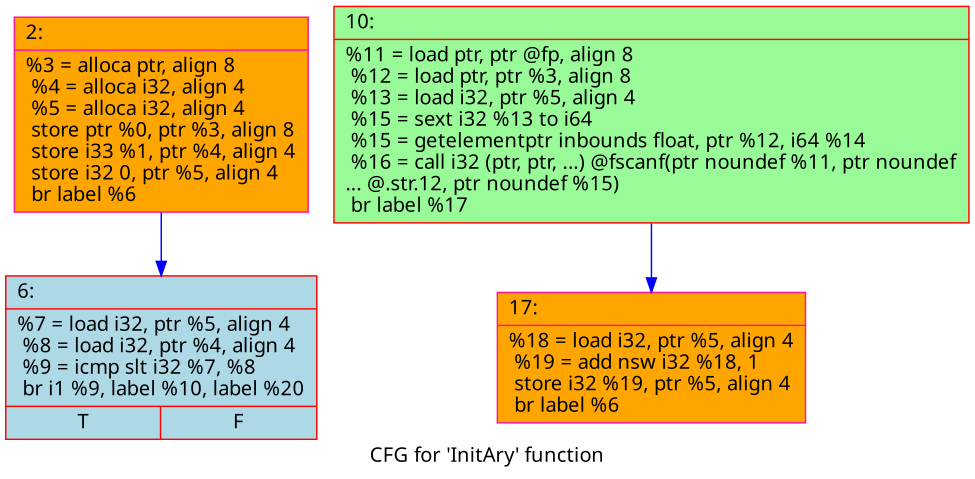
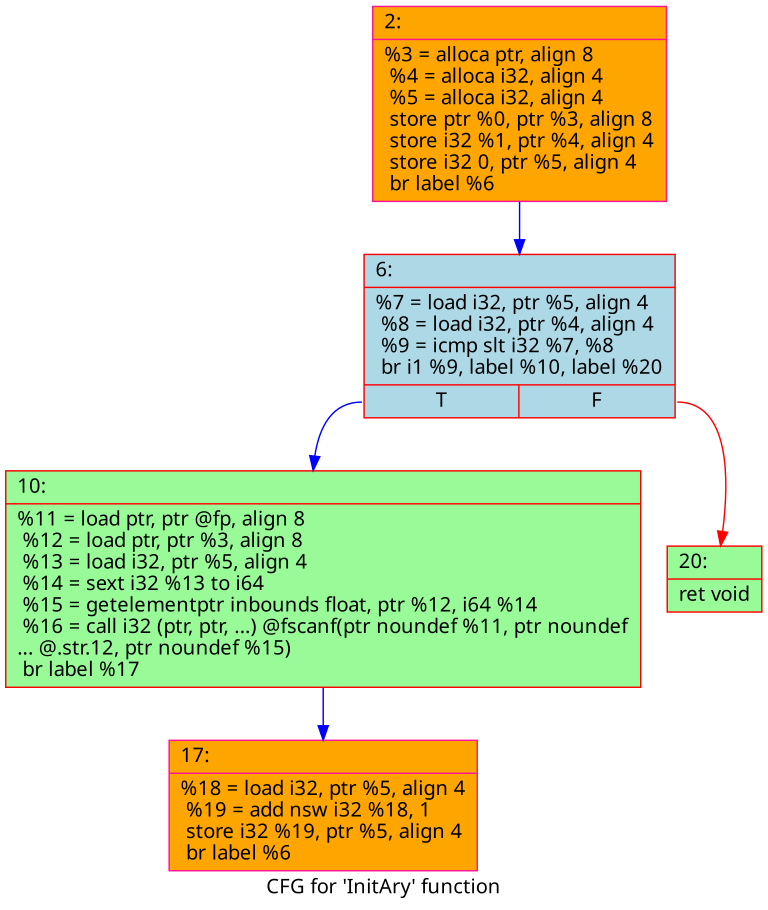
node "10:": text "%15 = sext i32 %13 to i64" -> "%14 = sext i32 %13 to i64"
node "2:": text "store i33 %1, ptr %4, align 4" -> "store i32 %1, ptr %4, align 4"
edge "6:" -> "10:": added
node "20:": added
